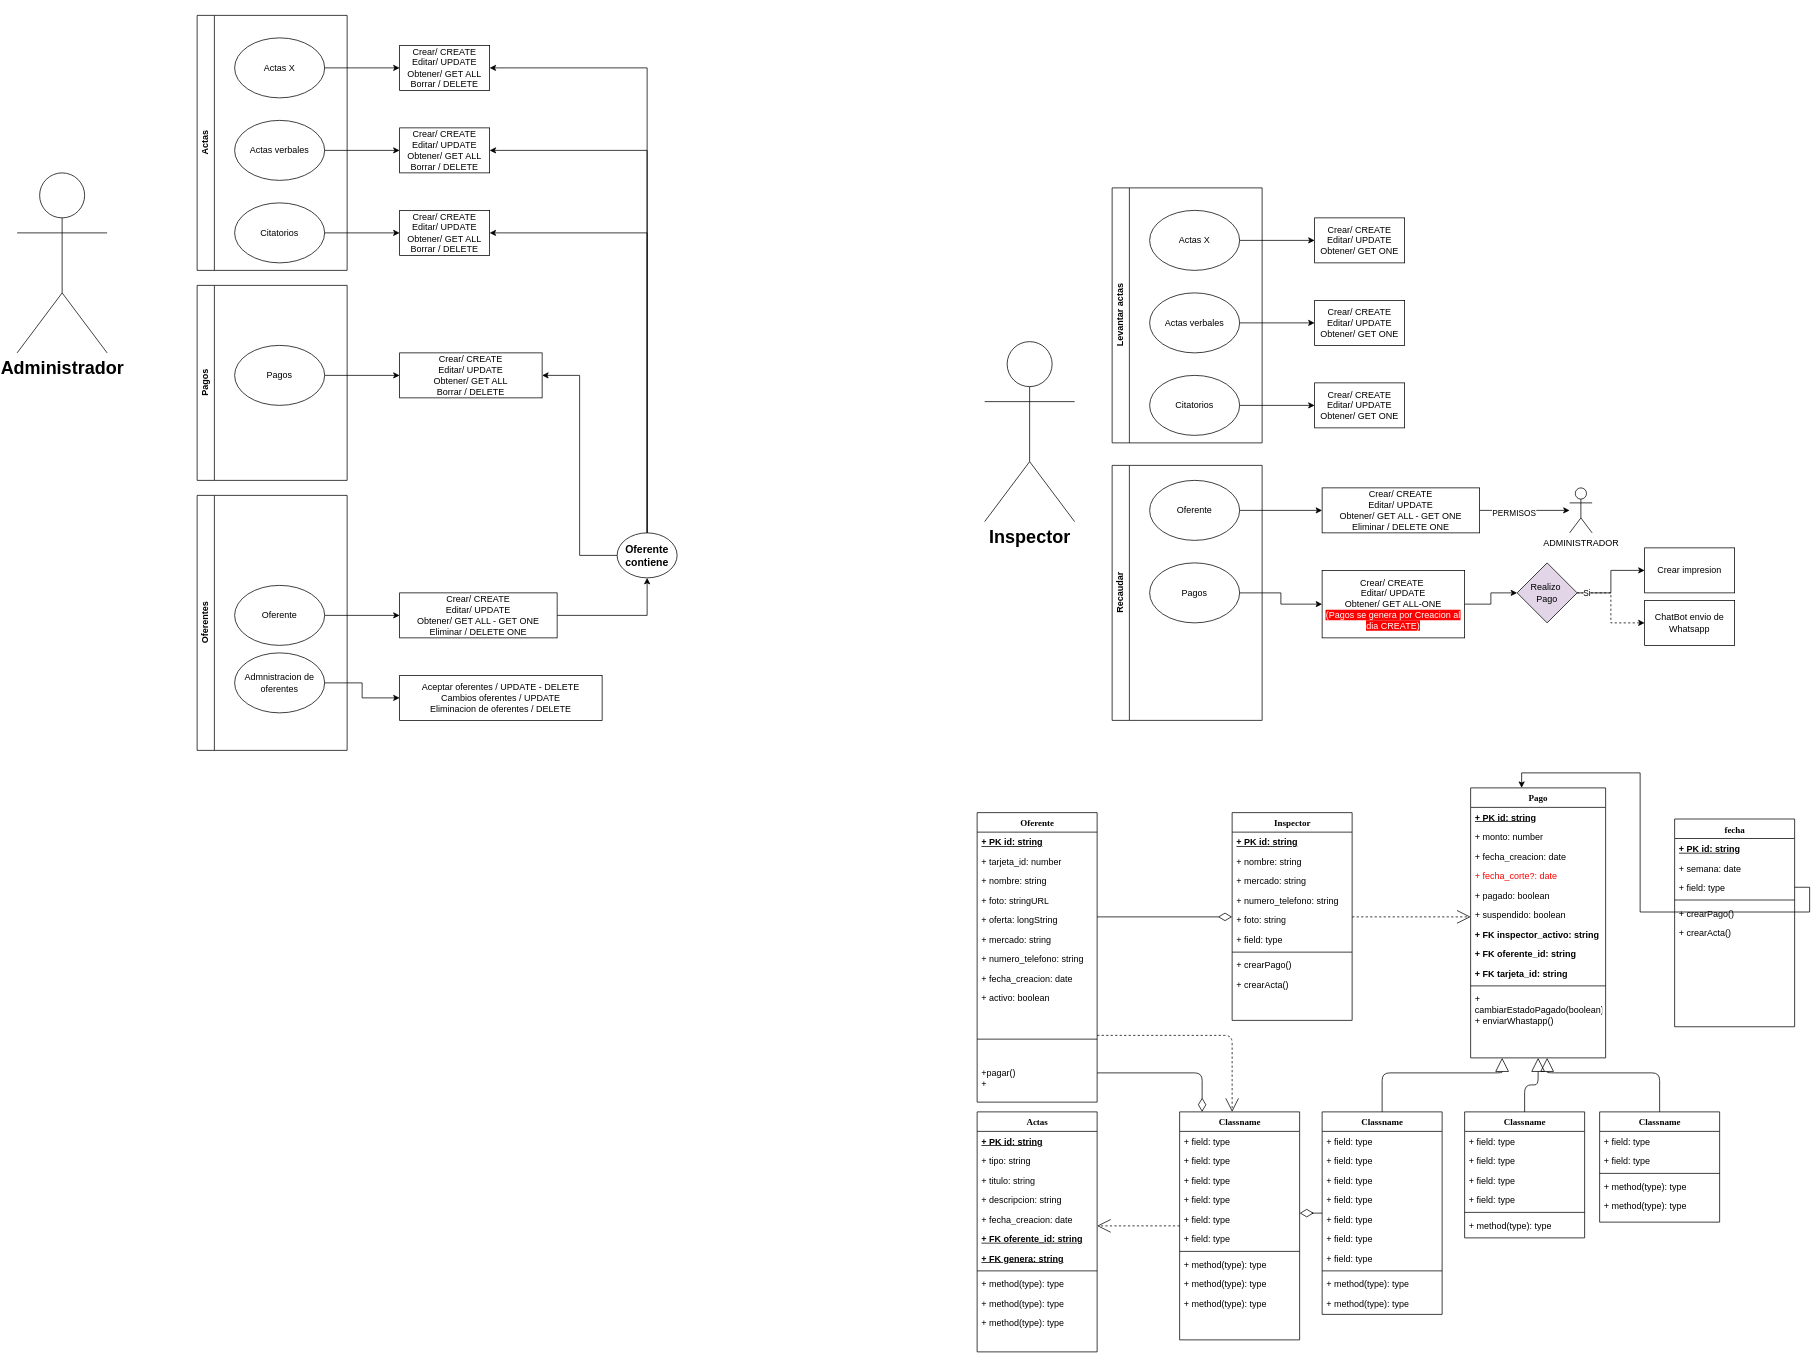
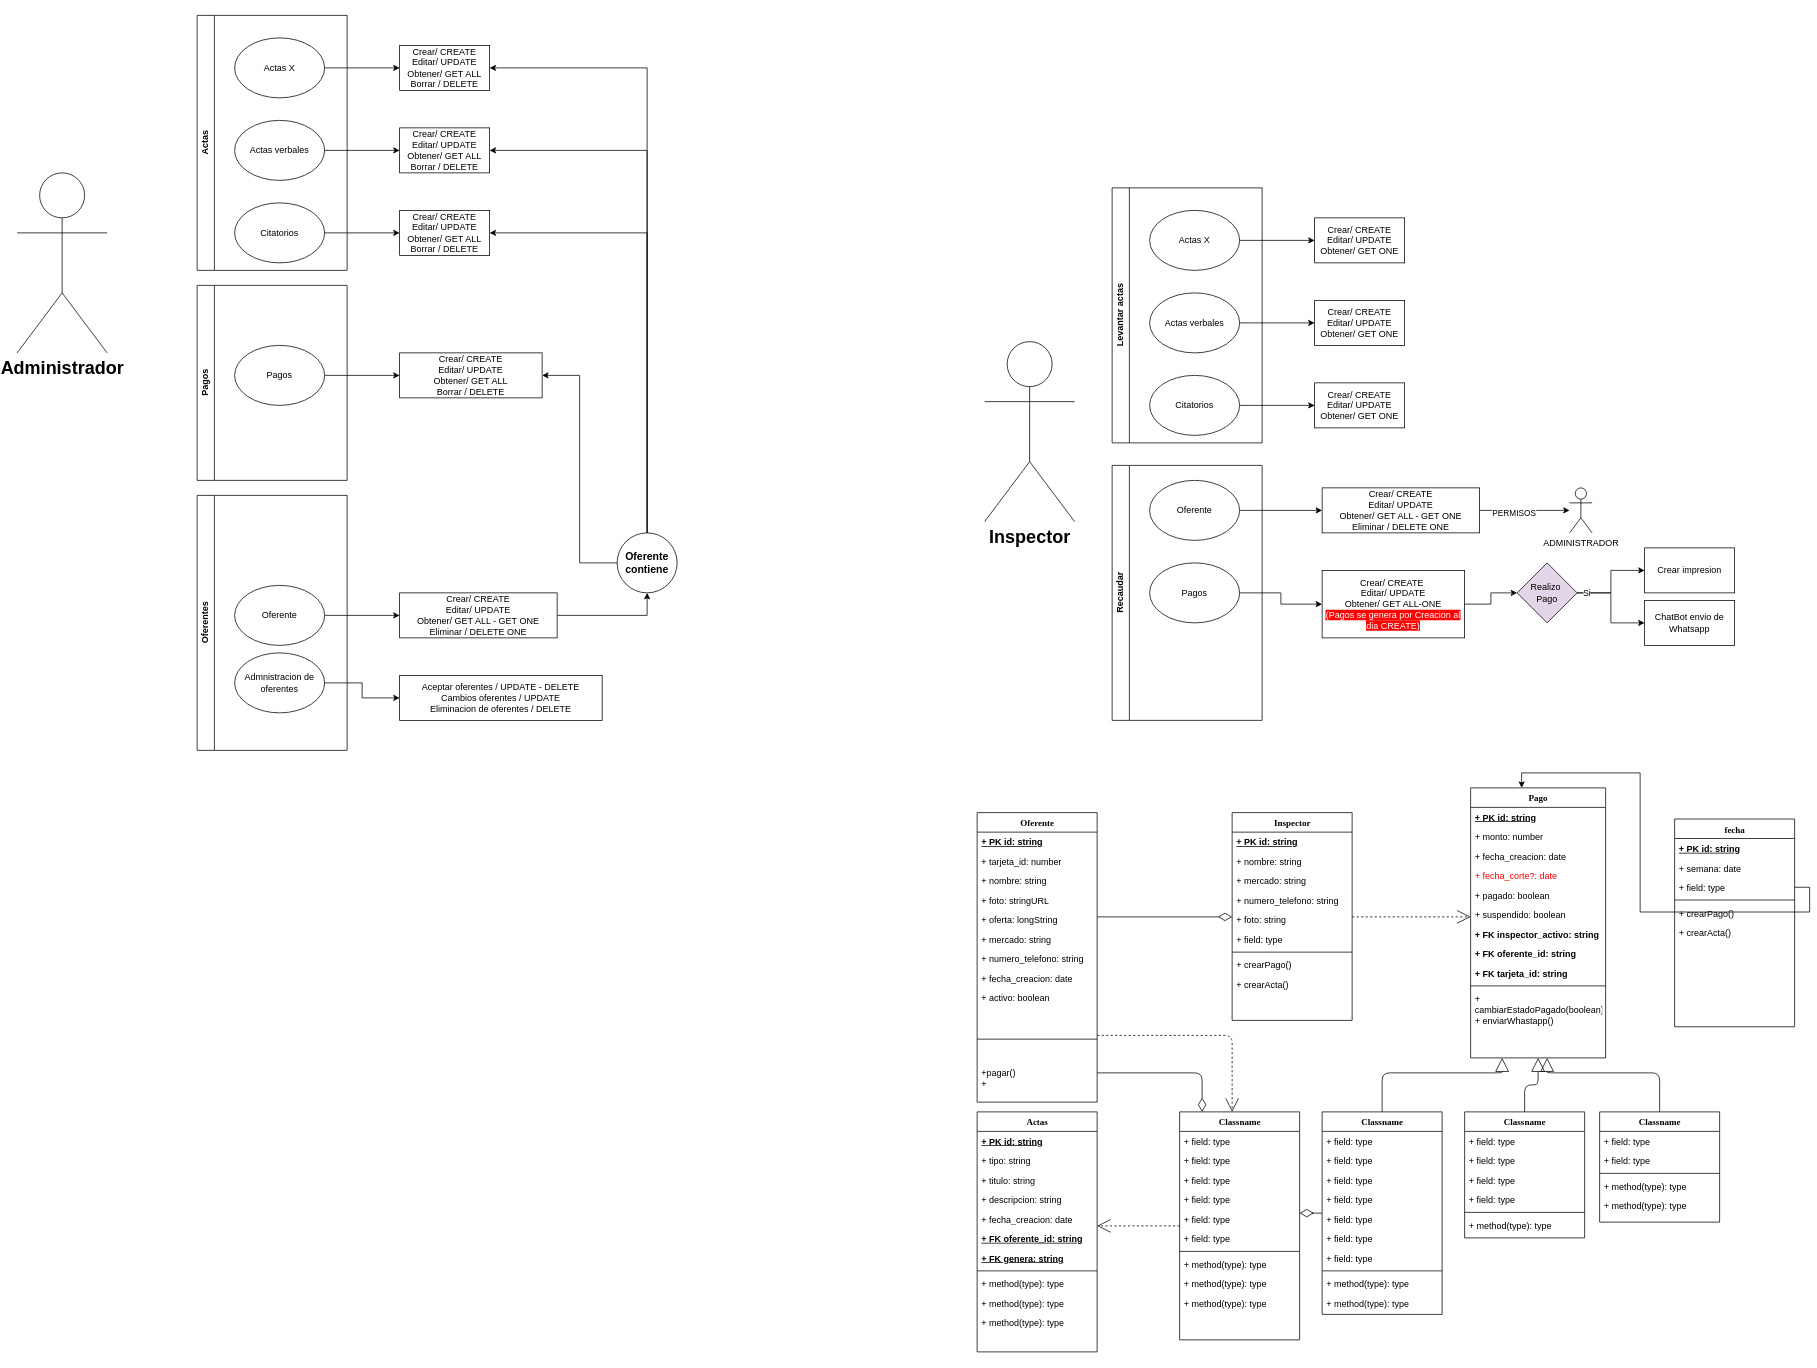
node "Oferente contiene": size 60x45 -> 60x60
edge "Realizo Pago" -> "ChatBot envio de Whatsapp": style dashed -> solid
